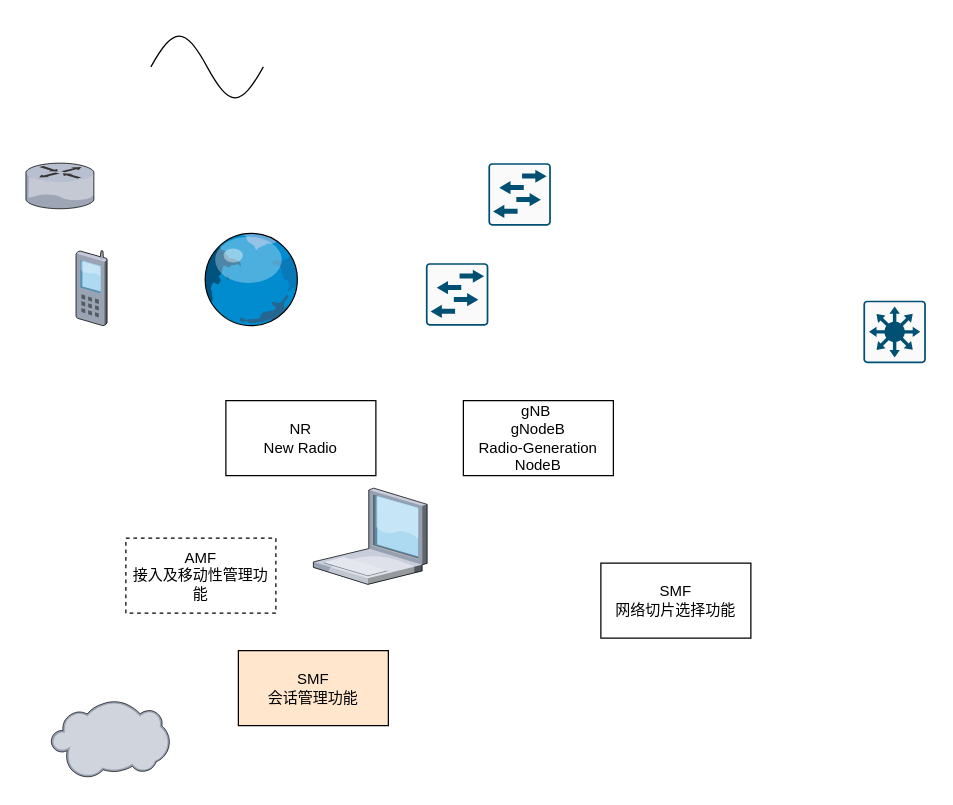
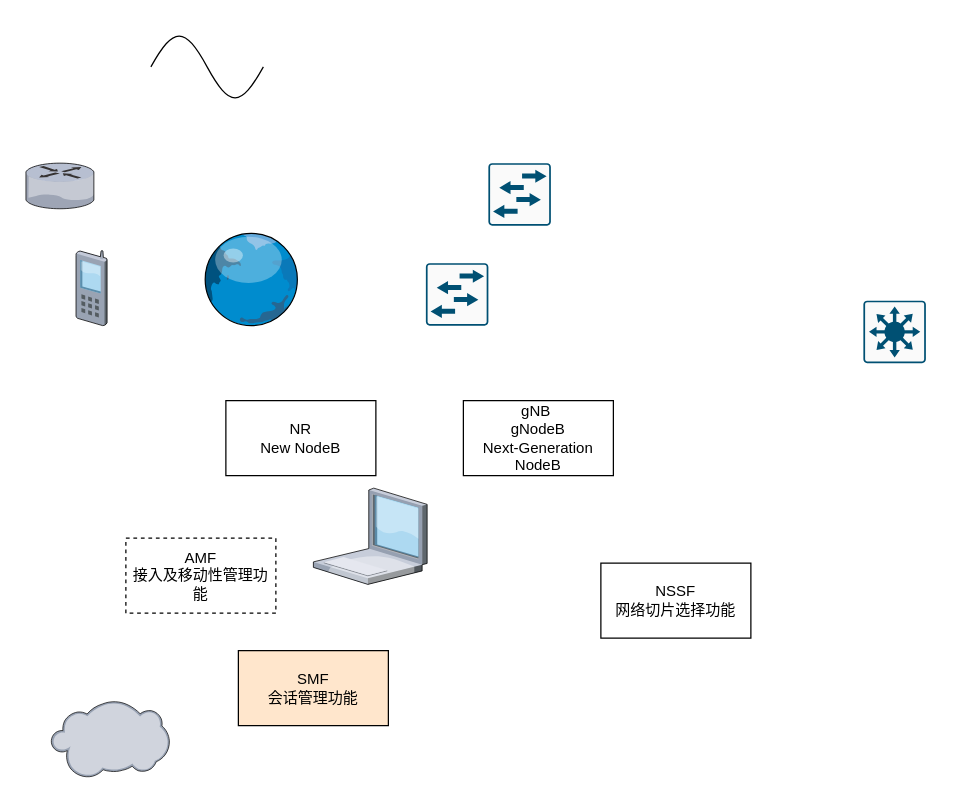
node "NR New Radio": label "NR New Radio" -> "NR New NodeB"
node "gNB gNodeB Radio-Generation NodeB": label "gNB gNodeB Radio-Generation NodeB" -> "gNB gNodeB Next-Generation NodeB"
node "SMF 网络切片选择功能": label "SMF 网络切片选择功能" -> "NSSF 网络切片选择功能"
